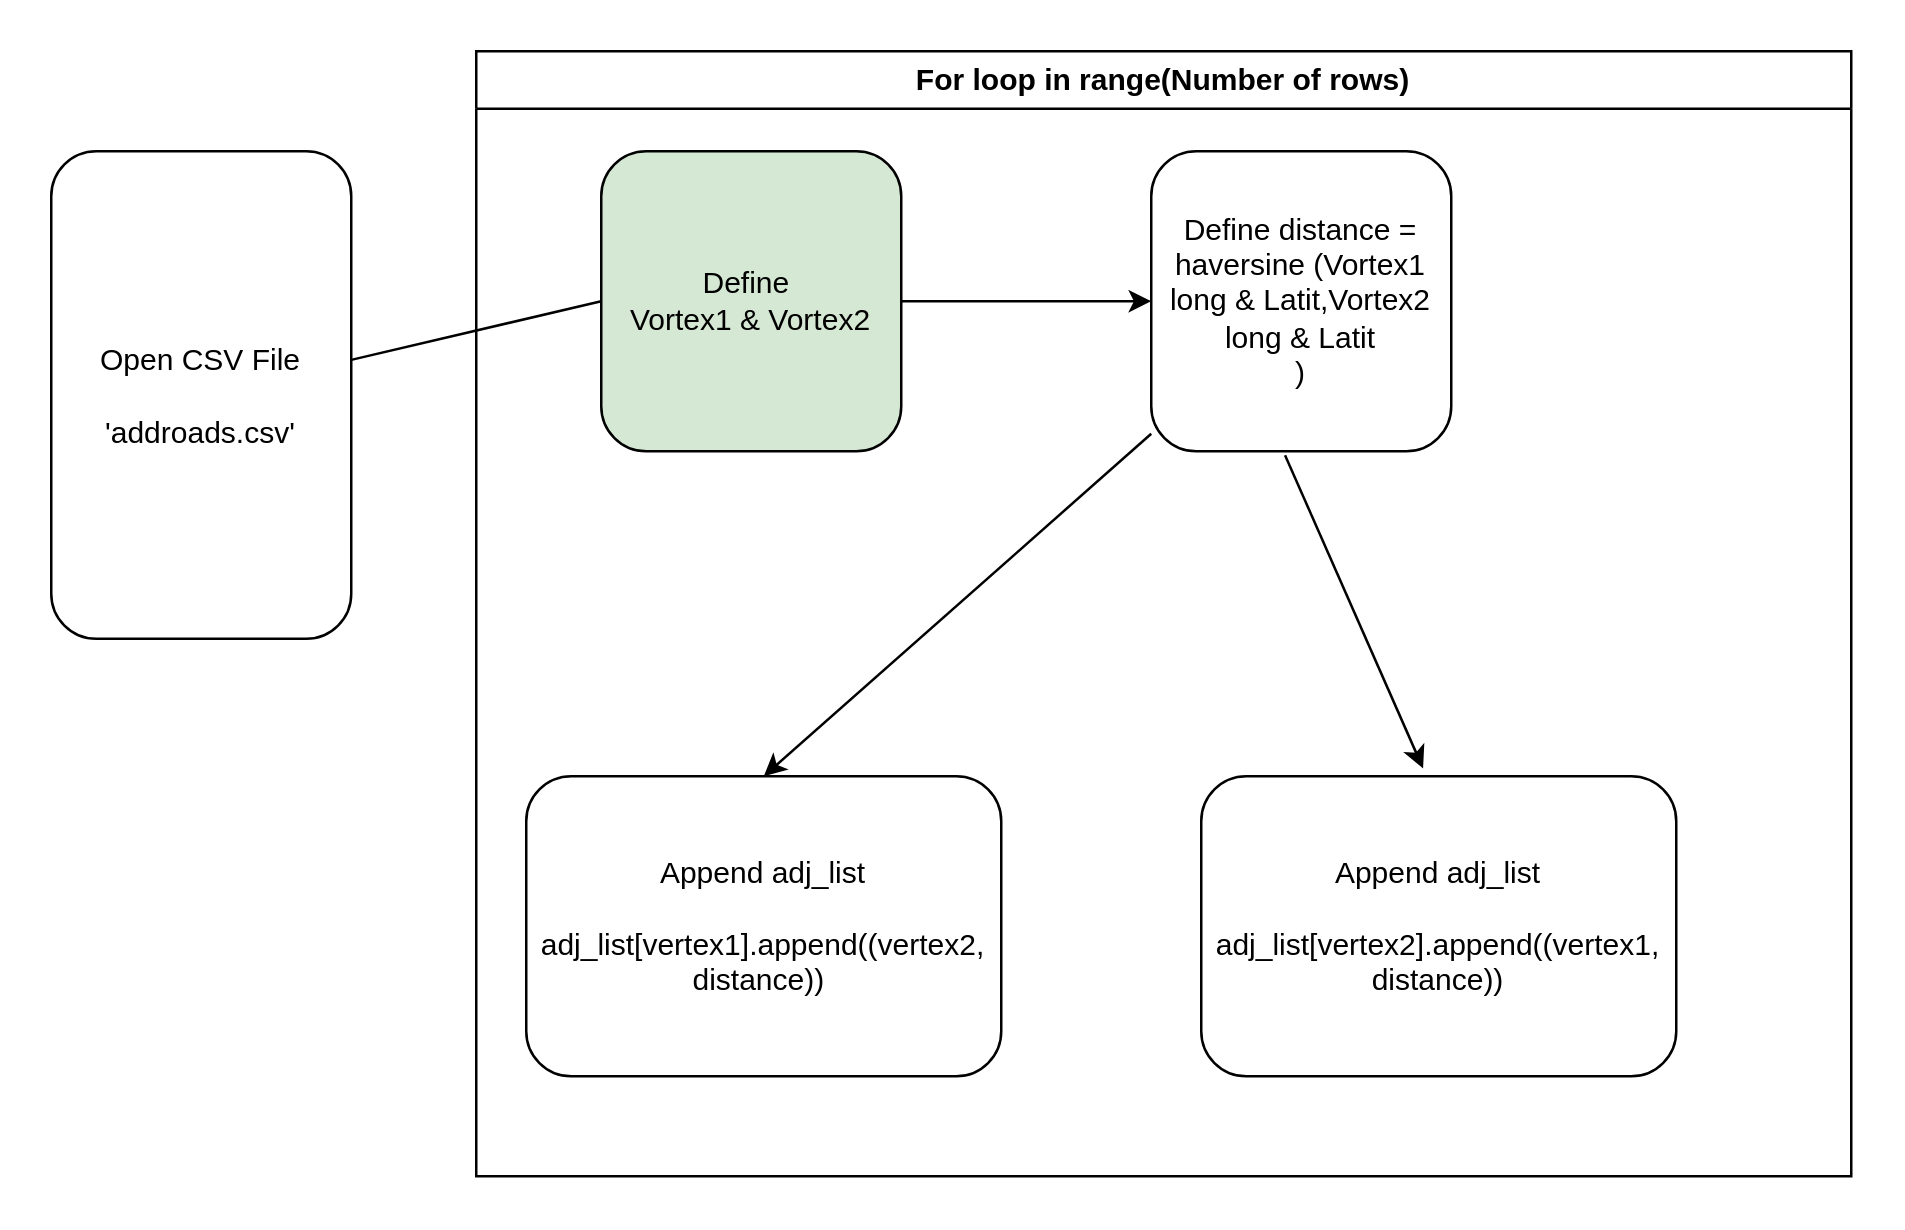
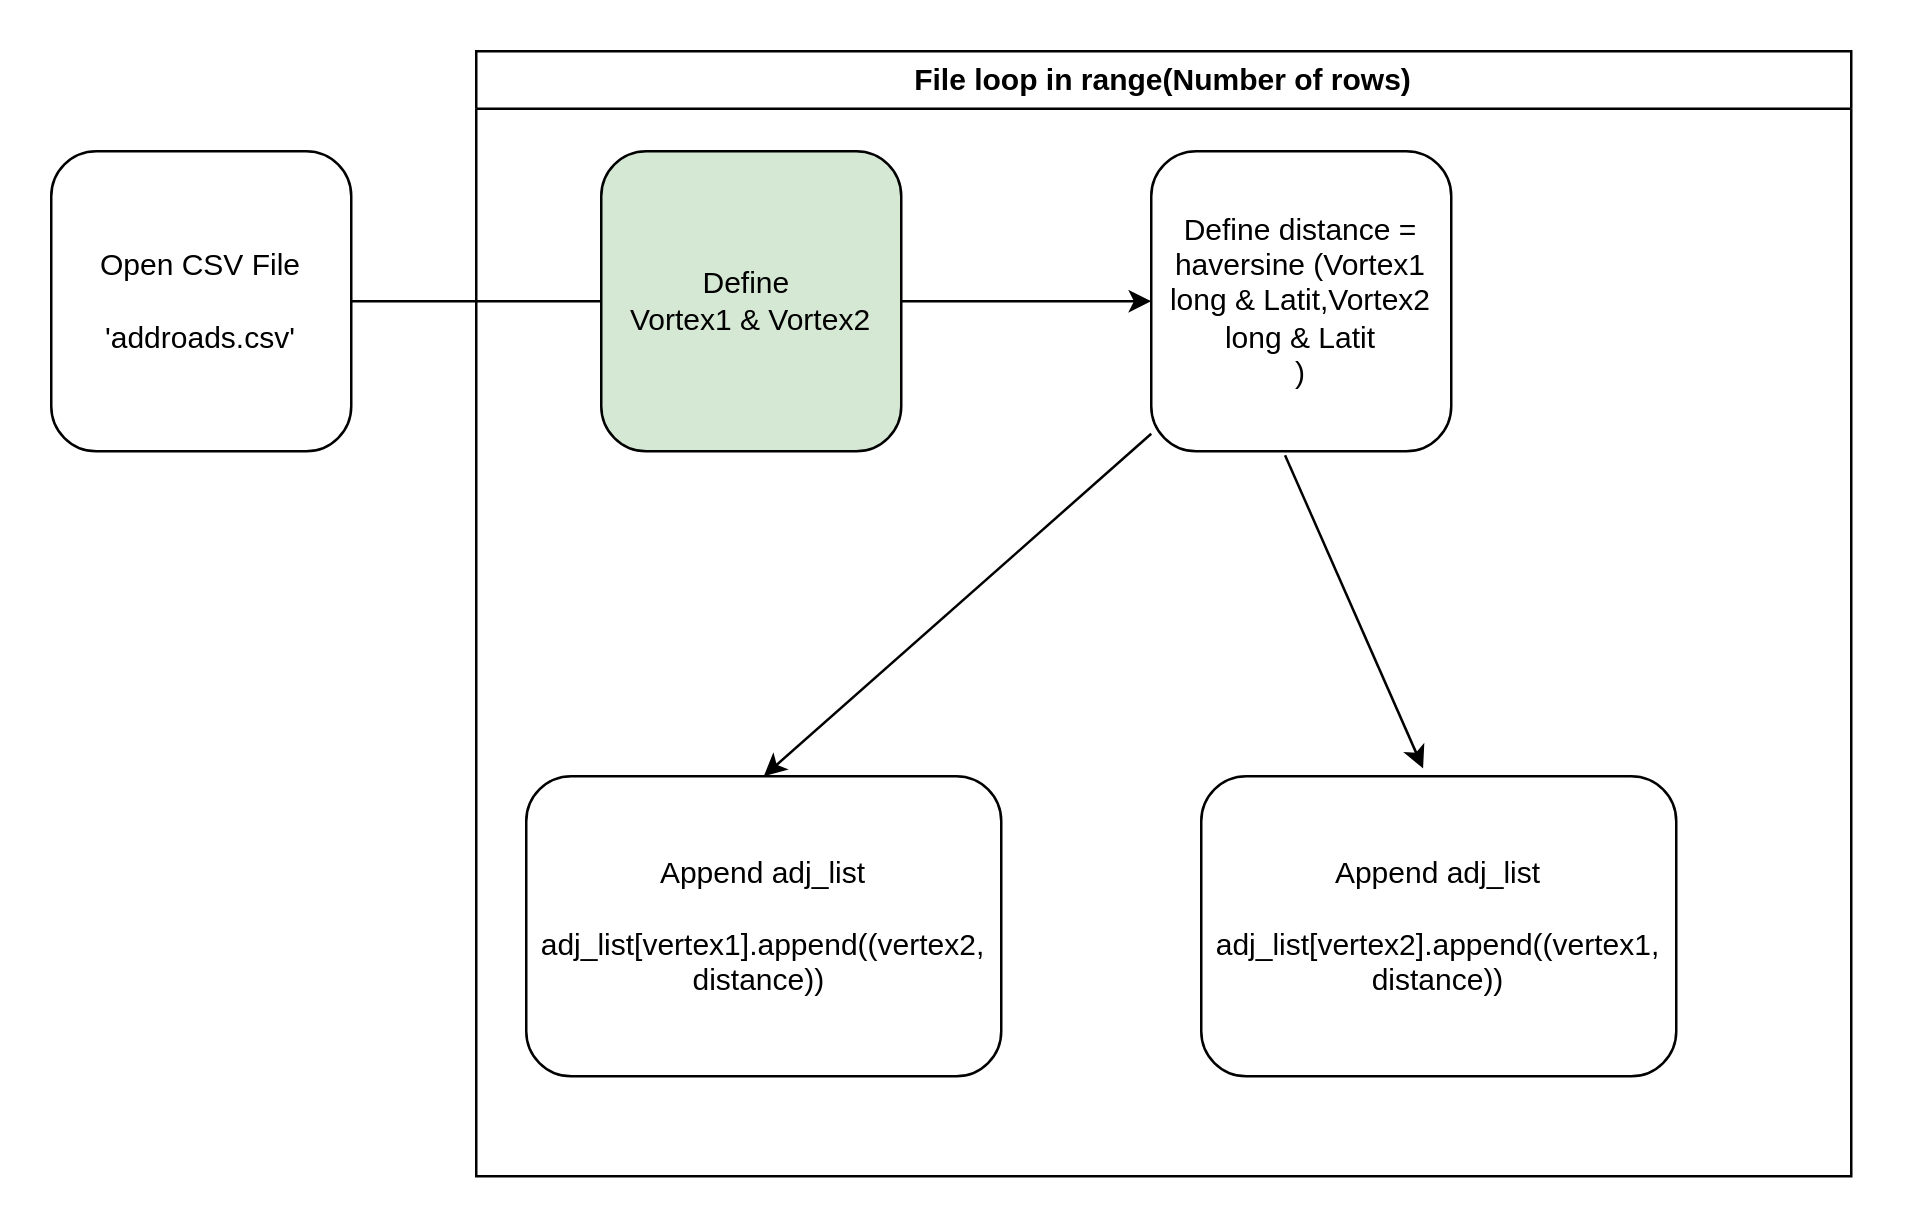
node "For loop in range(Number of rows)": label "For loop in range(Number of rows)" -> "File loop in range(Number of rows)"
node "Open CSV File 'addroads.csv'": size 300x488 -> 300x300
